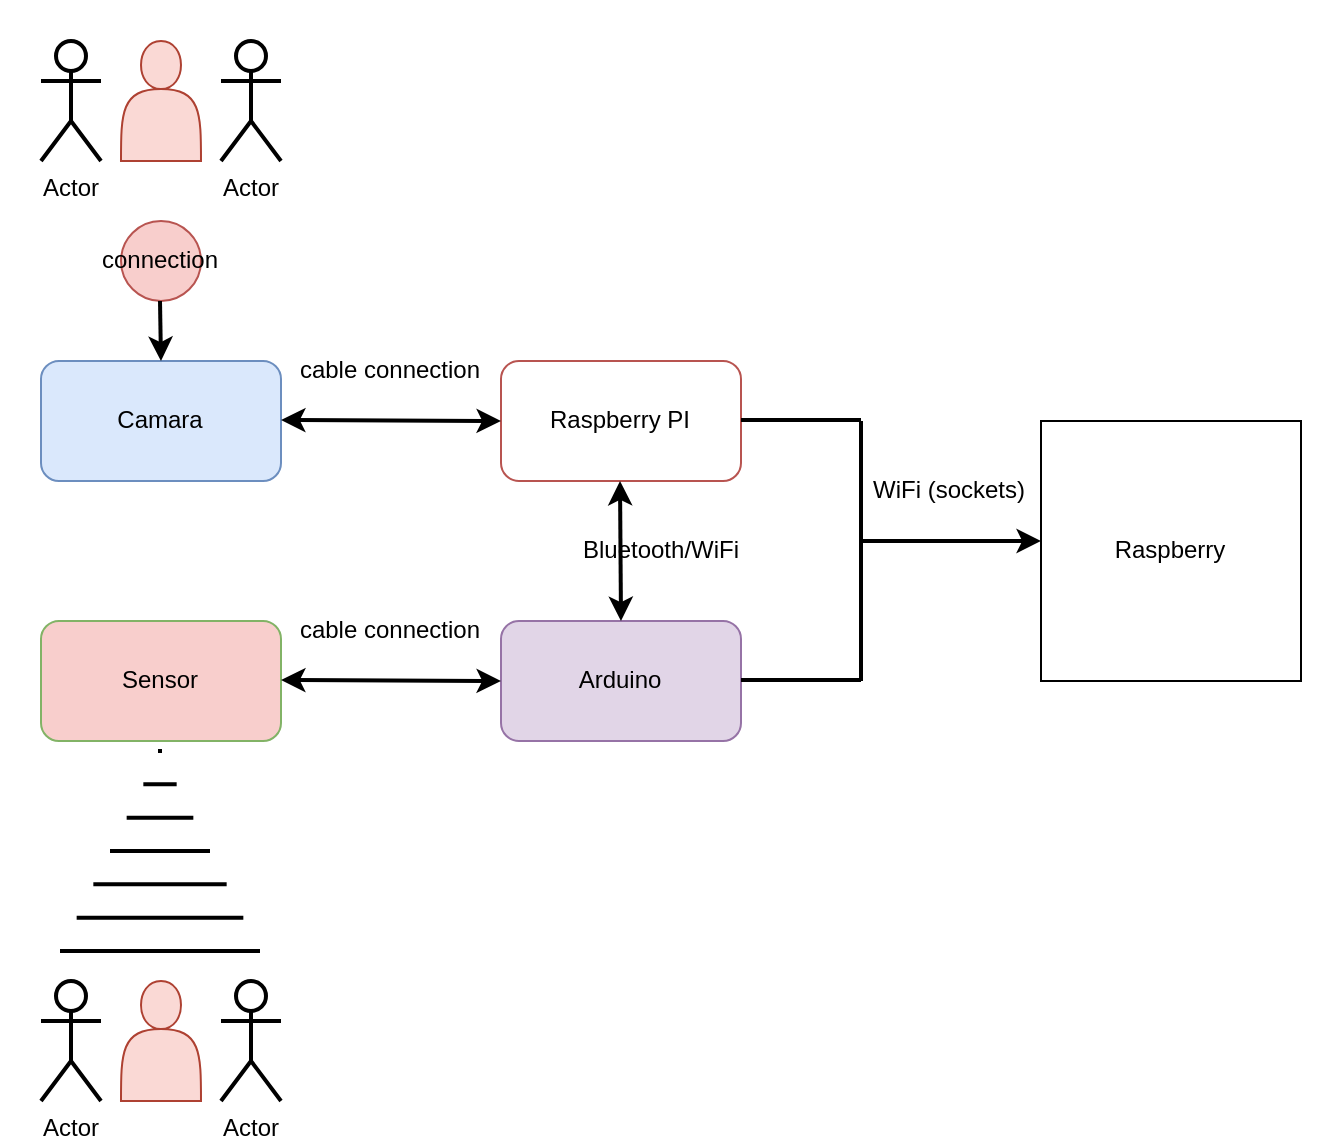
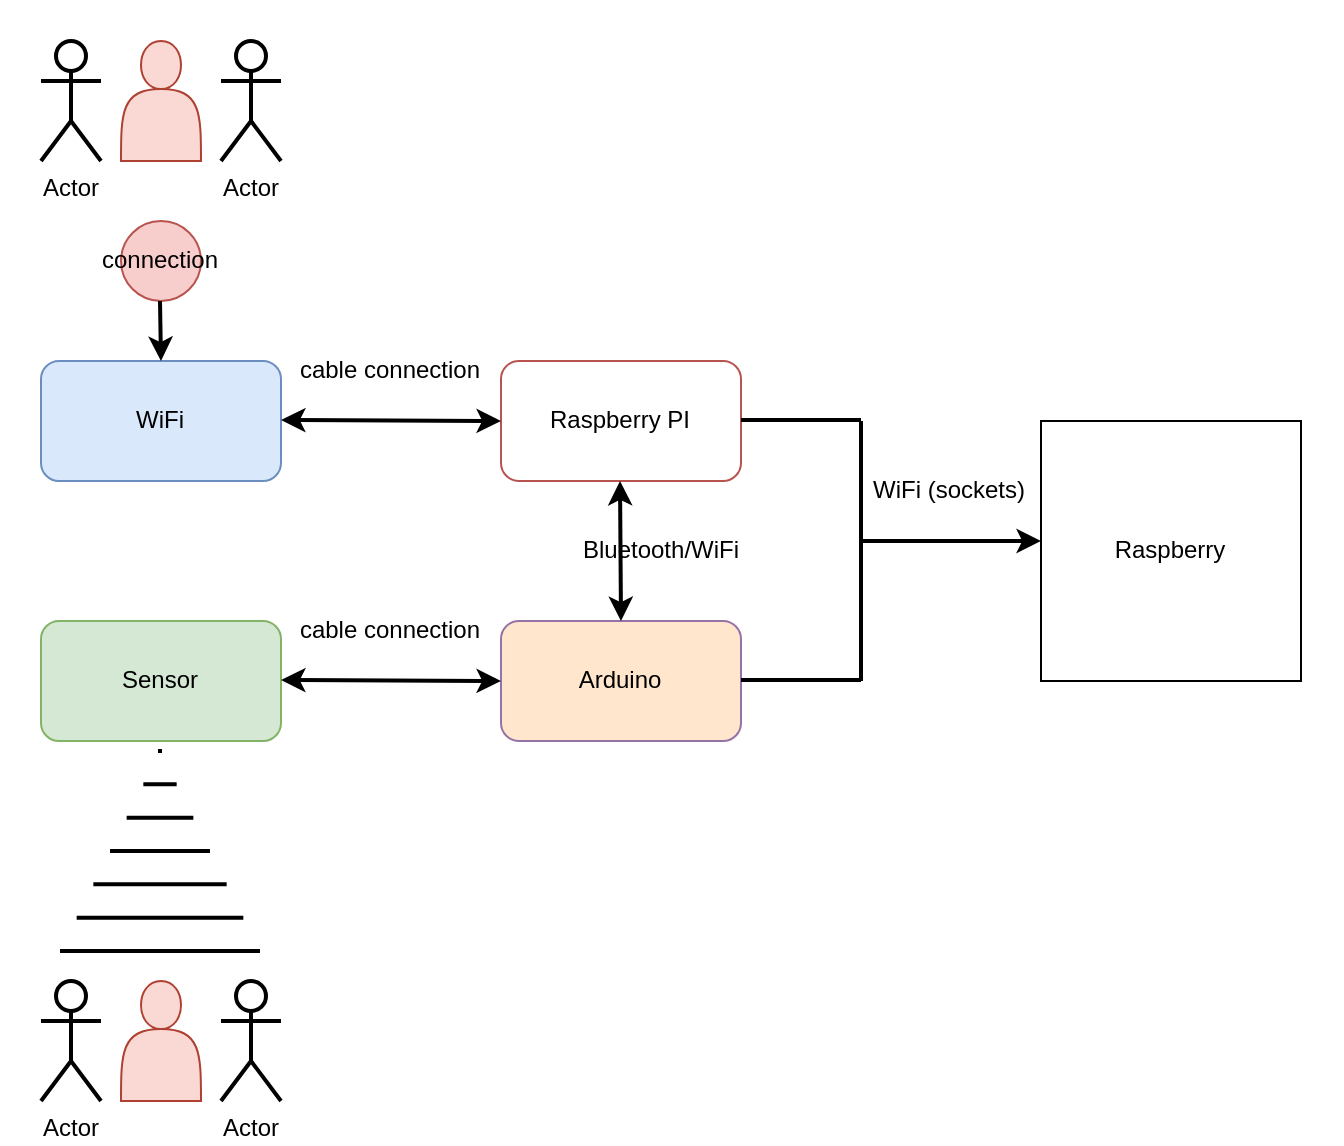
node "Camara": label "Camara" -> "WiFi"
node "Sensor": fillcolor #f8cecc -> #d5e8d4
node "Arduino": fillcolor #e1d5e7 -> #ffe6cc
